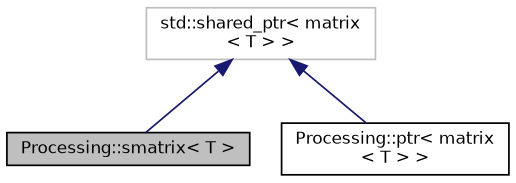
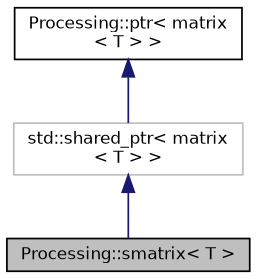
edge "Processing::ptr< matrix < T > >" -> "std::shared_ptr< matrix < T > >": reversed
